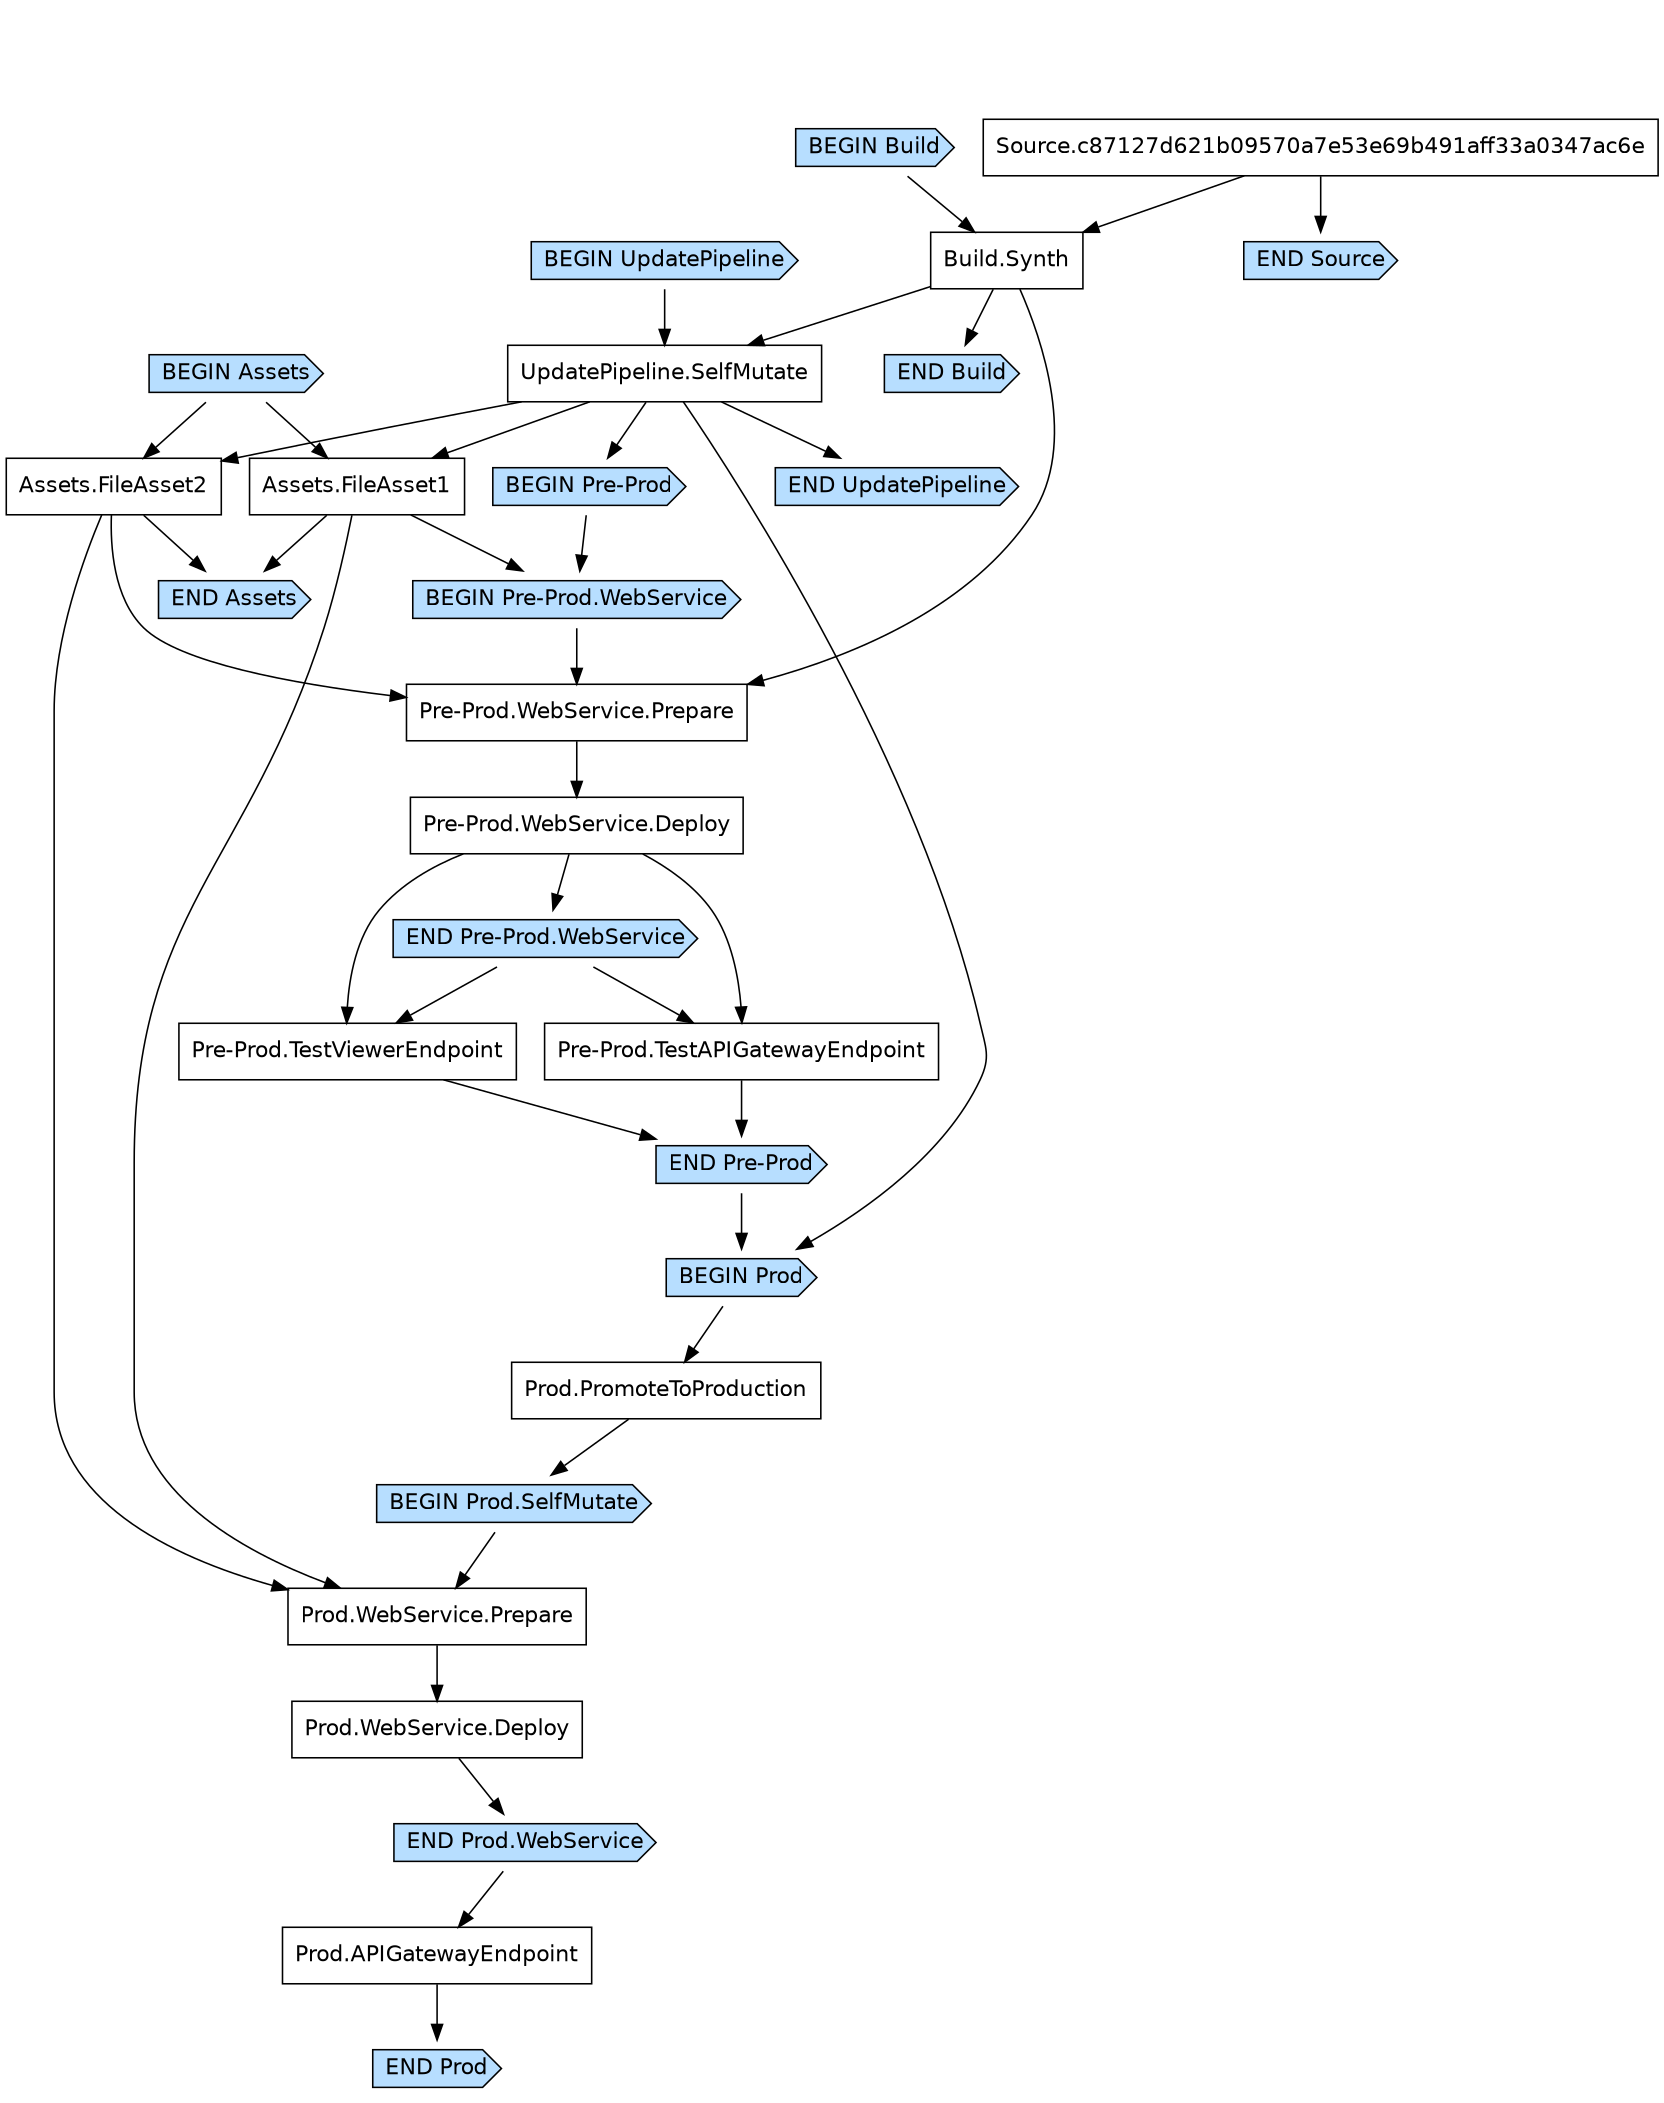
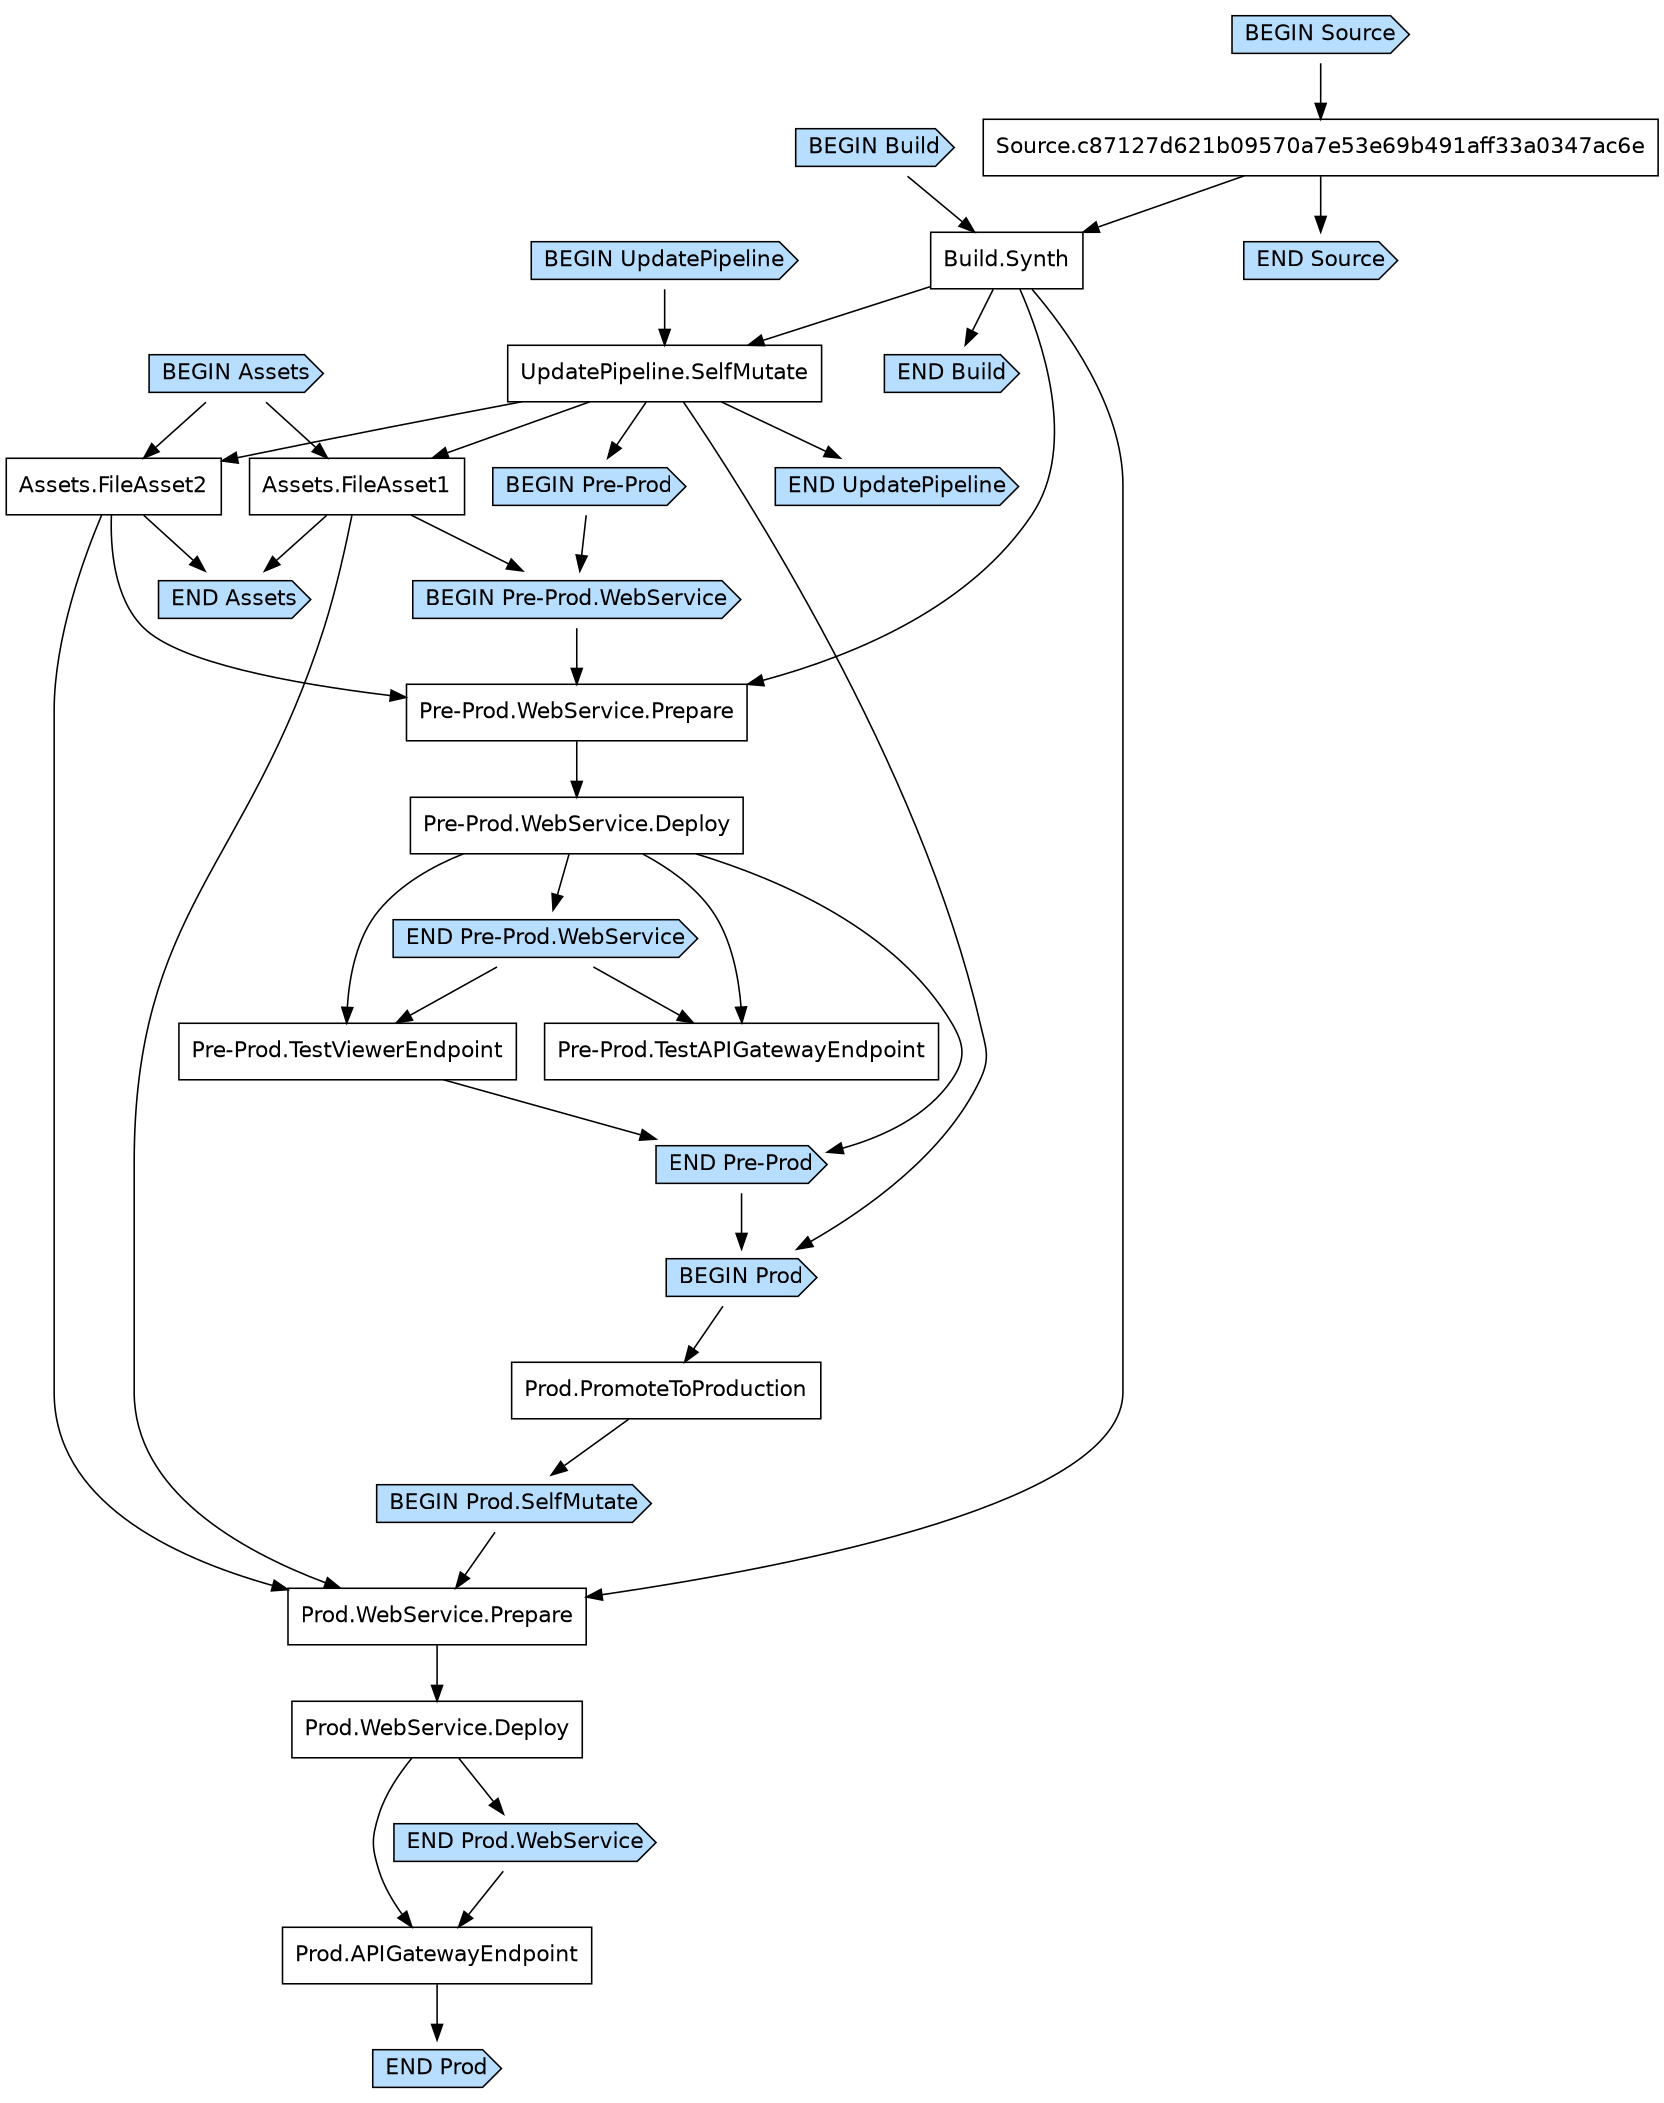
node "BEGIN Source": added
edge "Pre-Prod.TestAPIGatewayEndpoint" -> "END Pre-Prod": now "Pre-Prod.WebService.Deploy" -> "END Pre-Prod"
edge "Build.Synth" -> "Prod.WebService.Prepare": added
edge "Prod.WebService.Deploy" -> "Prod.APIGatewayEndpoint": added
